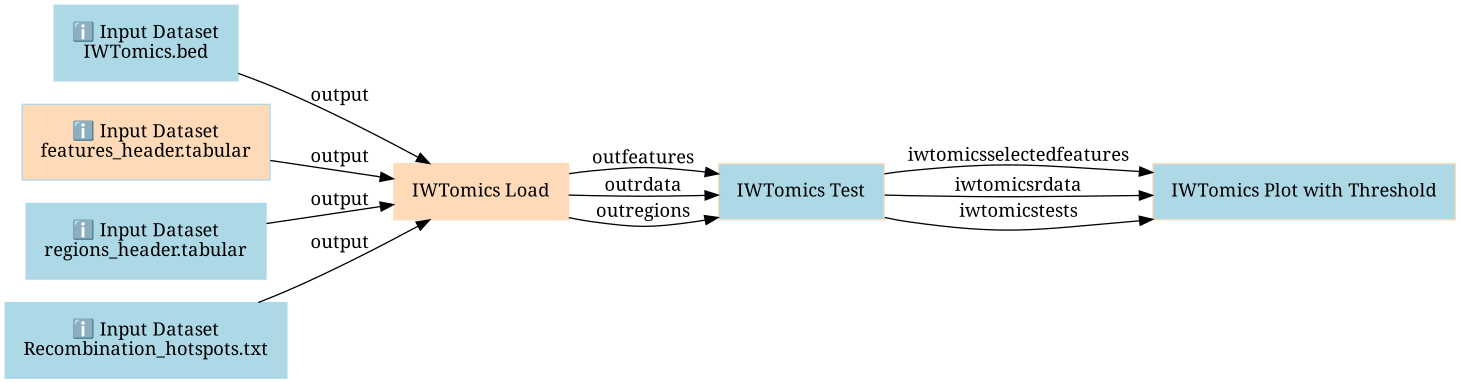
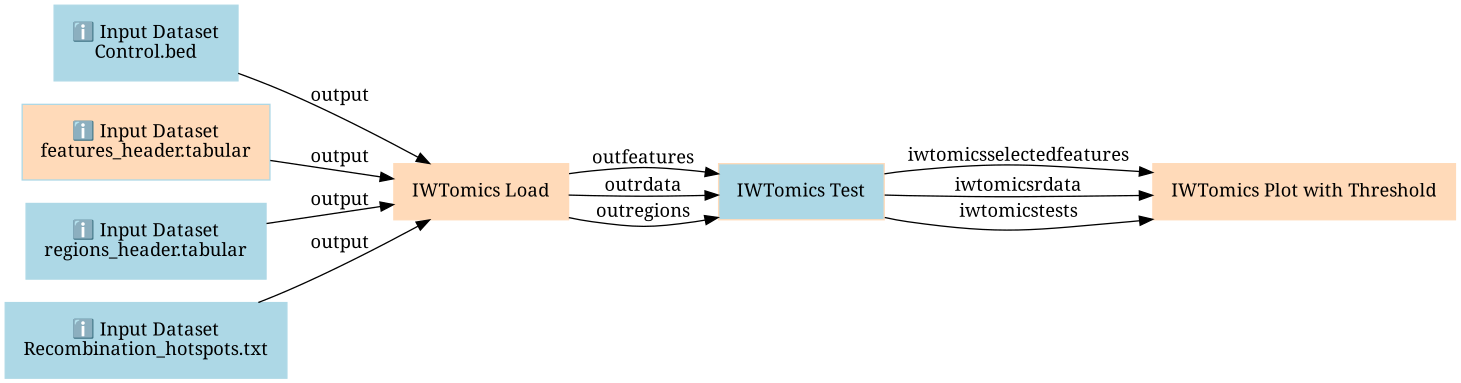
node "ℹ️ Input Dataset IWTomics.bed": label "ℹ️ Input Dataset IWTomics.bed" -> "ℹ️ Input Dataset Control.bed"
node "IWTomics Plot with Threshold": fillcolor lightblue -> peachpuff
